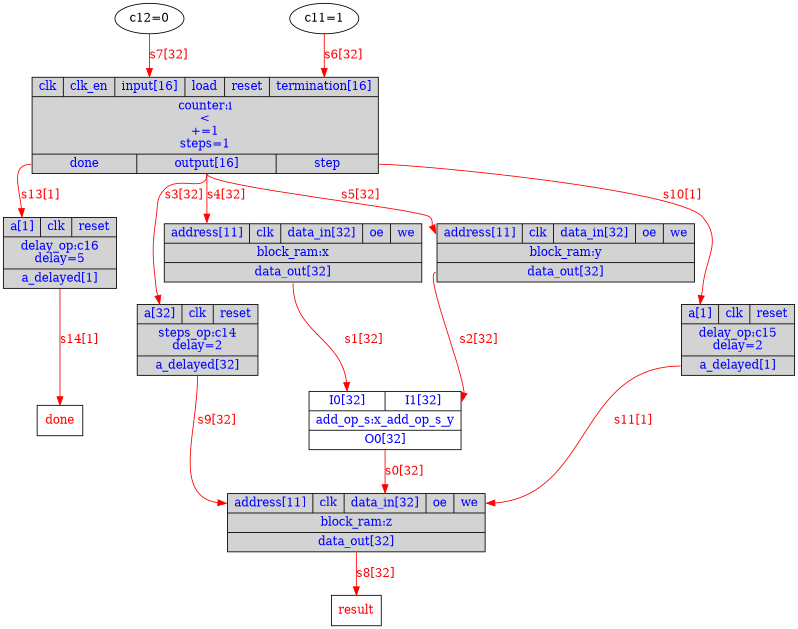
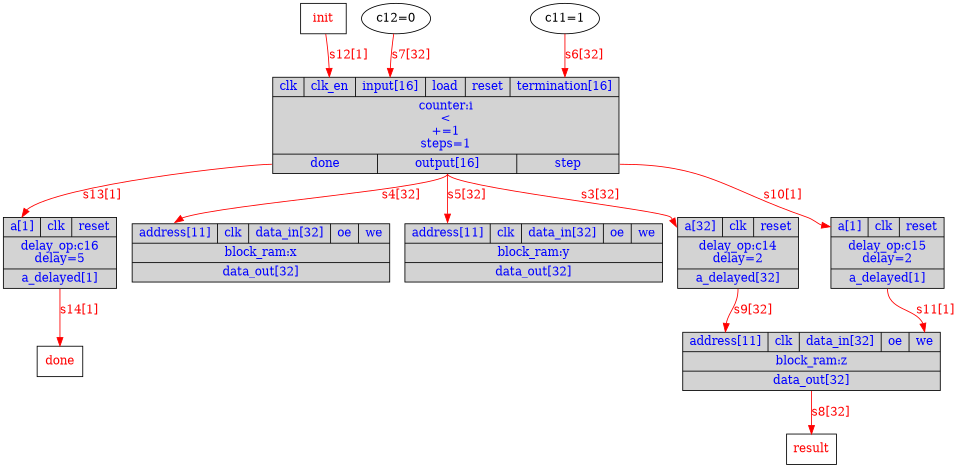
node "init": added
node "a[32]": text "steps_op:c14" -> "delay_op:c14"
node "I0[32]": removed
